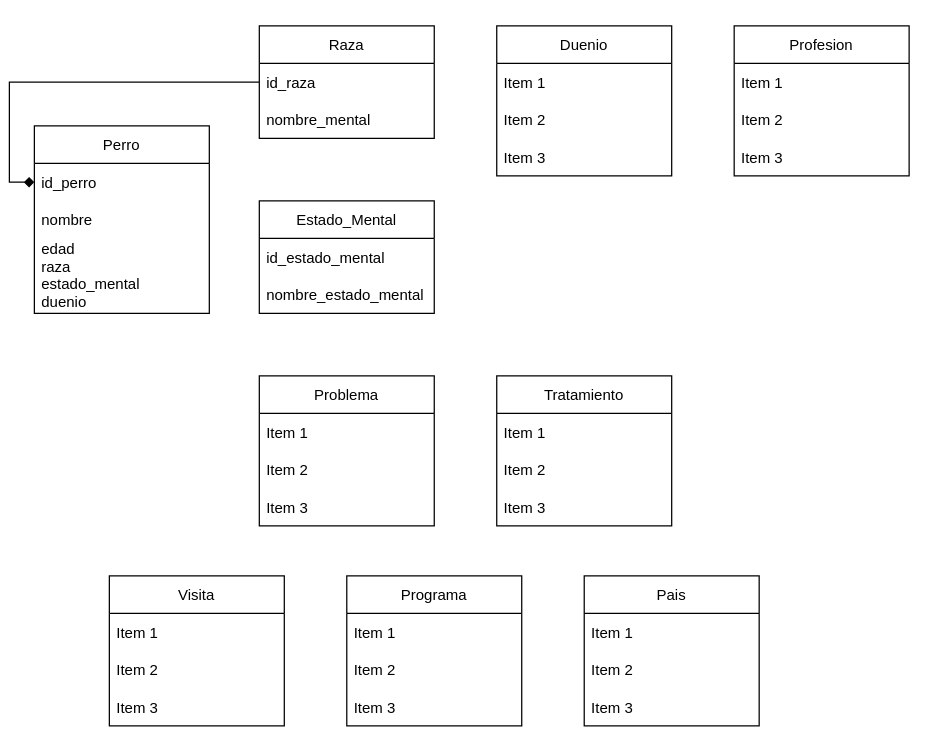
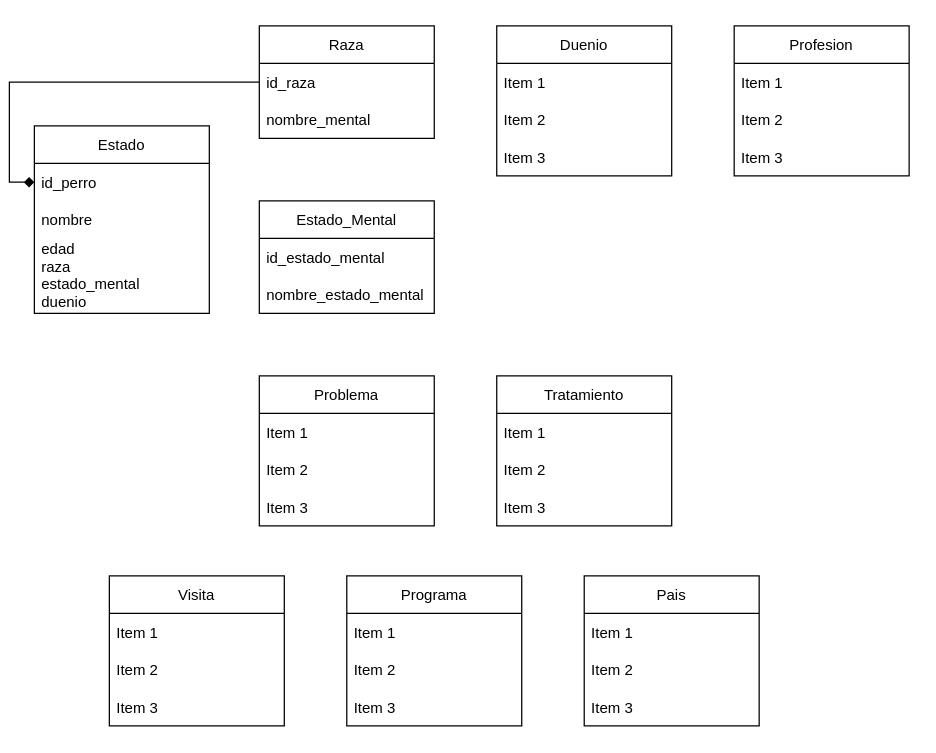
node "Perro": label "Perro" -> "Estado"
